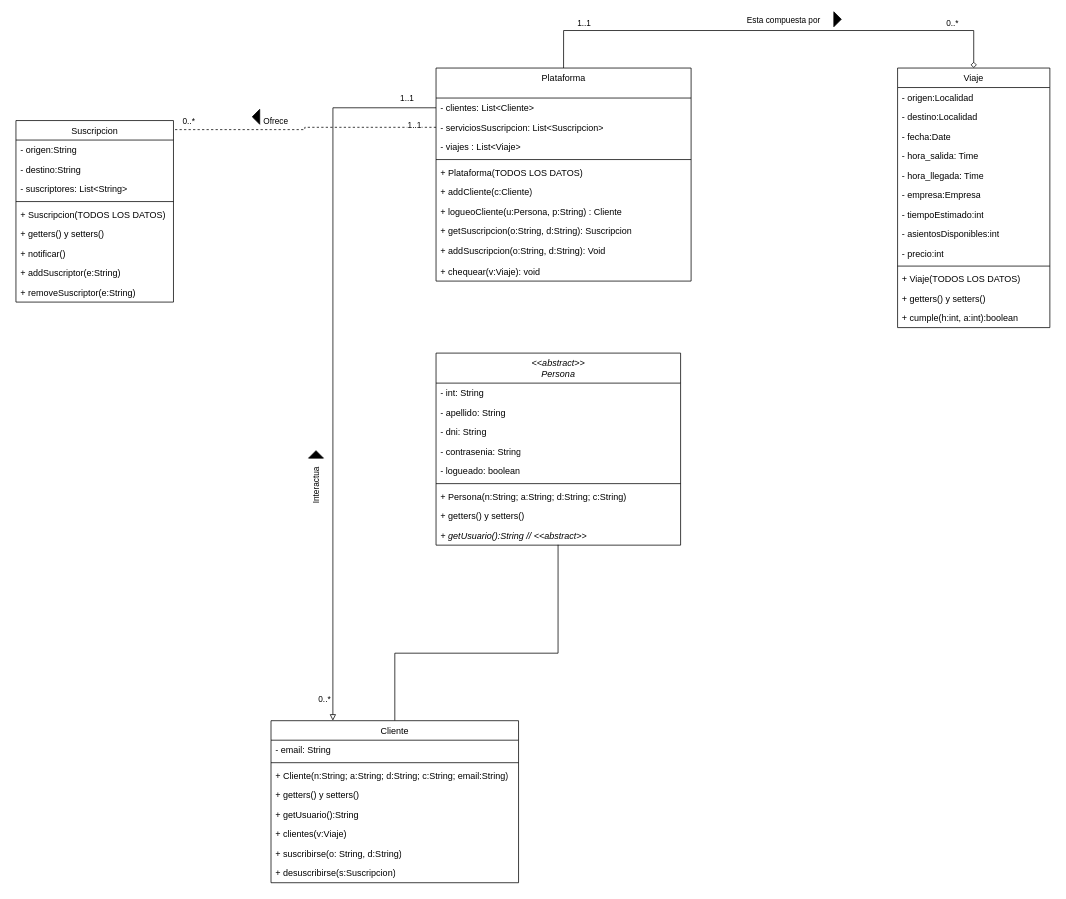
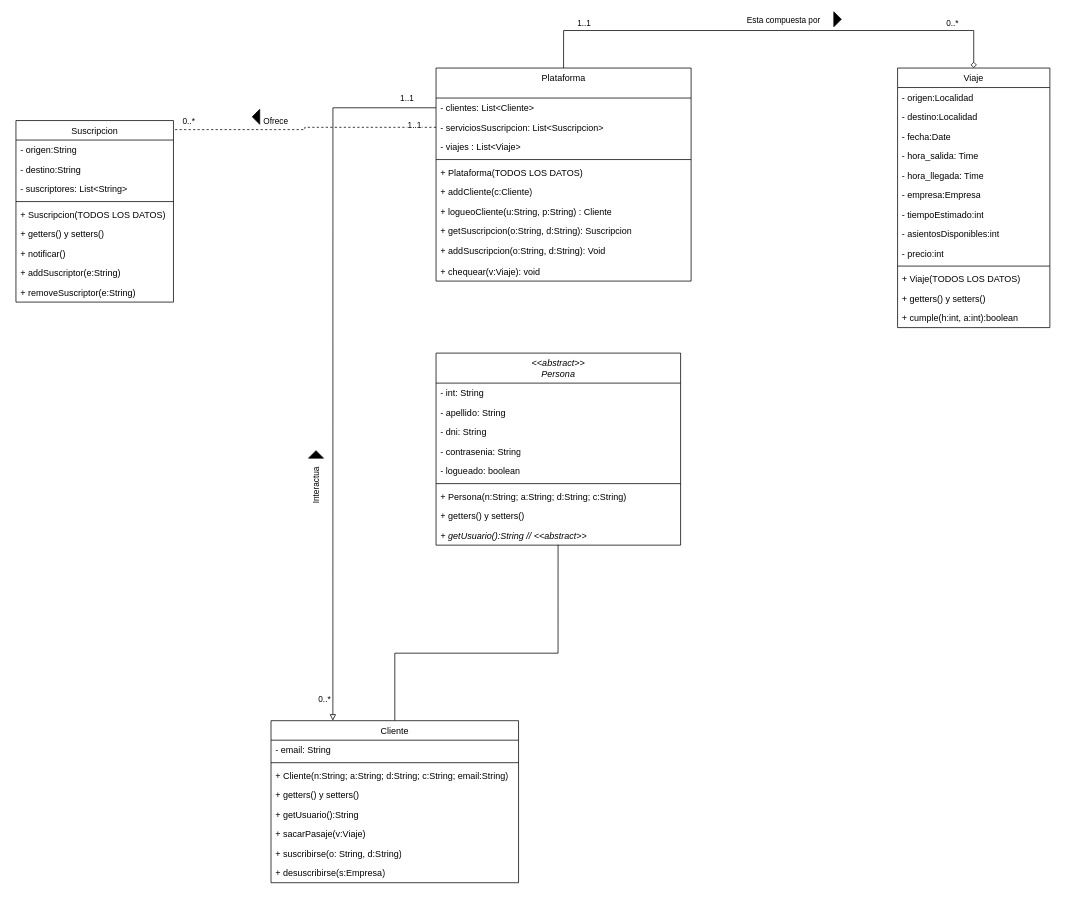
node "+ logueoCliente(u:Persona, p:String) : Cliente": label "+ logueoCliente(u:Persona, p:String) : Cliente" -> "+ logueoCliente(u:String, p:String) : Cliente"
node "+ clientes(v:Viaje)": label "+ clientes(v:Viaje)" -> "+ sacarPasaje(v:Viaje)"
node "+ desuscribirse(s:Suscripcion)": label "+ desuscribirse(s:Suscripcion)" -> "+ desuscribirse(s:Empresa)"
